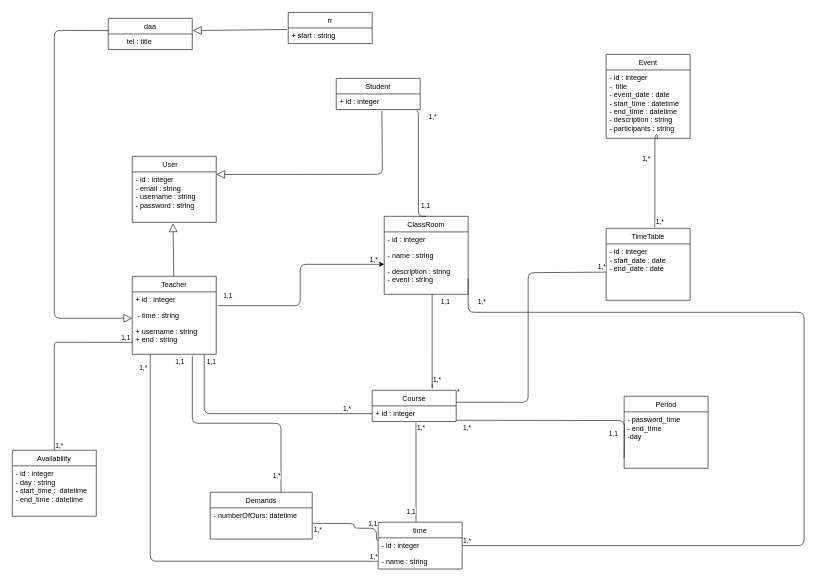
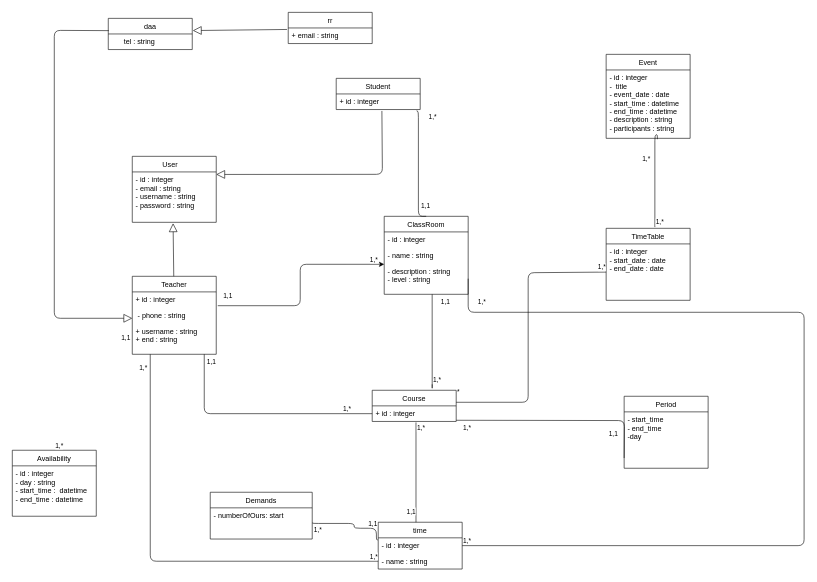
node "+ start : string": label "+ start : string" -> "+ email : string"
node "tel : title": label "tel : title" -> "tel : string"
node "- description : string - event : string": label "- description : string - event : string" -> "- description : string - level : string"
node "- time : string": label "- time : string" -> "- phone : string"
edge "+ username : string + end : string" -- "Availability": removed
node "- password_time - end_time -day": label "- password_time - end_time -day" -> "- start_time - end_time -day"
edge "+ username : string + end : string" -- "Demands": removed, labels "1,1", "1,*"
node "- numberOfOurs: datetime": label "- numberOfOurs: datetime" -> "- numberOfOurs: start"
